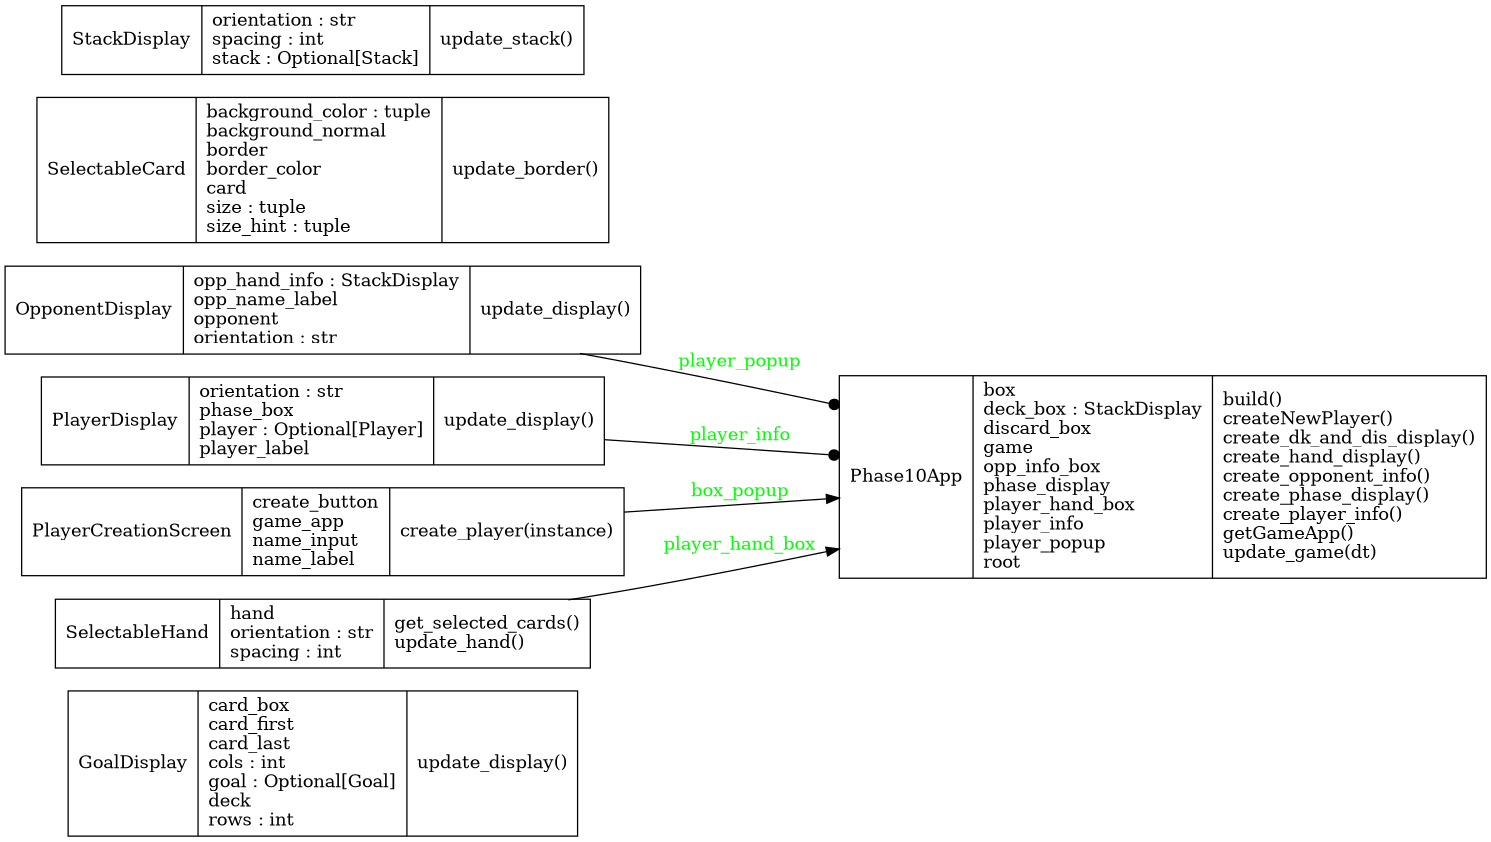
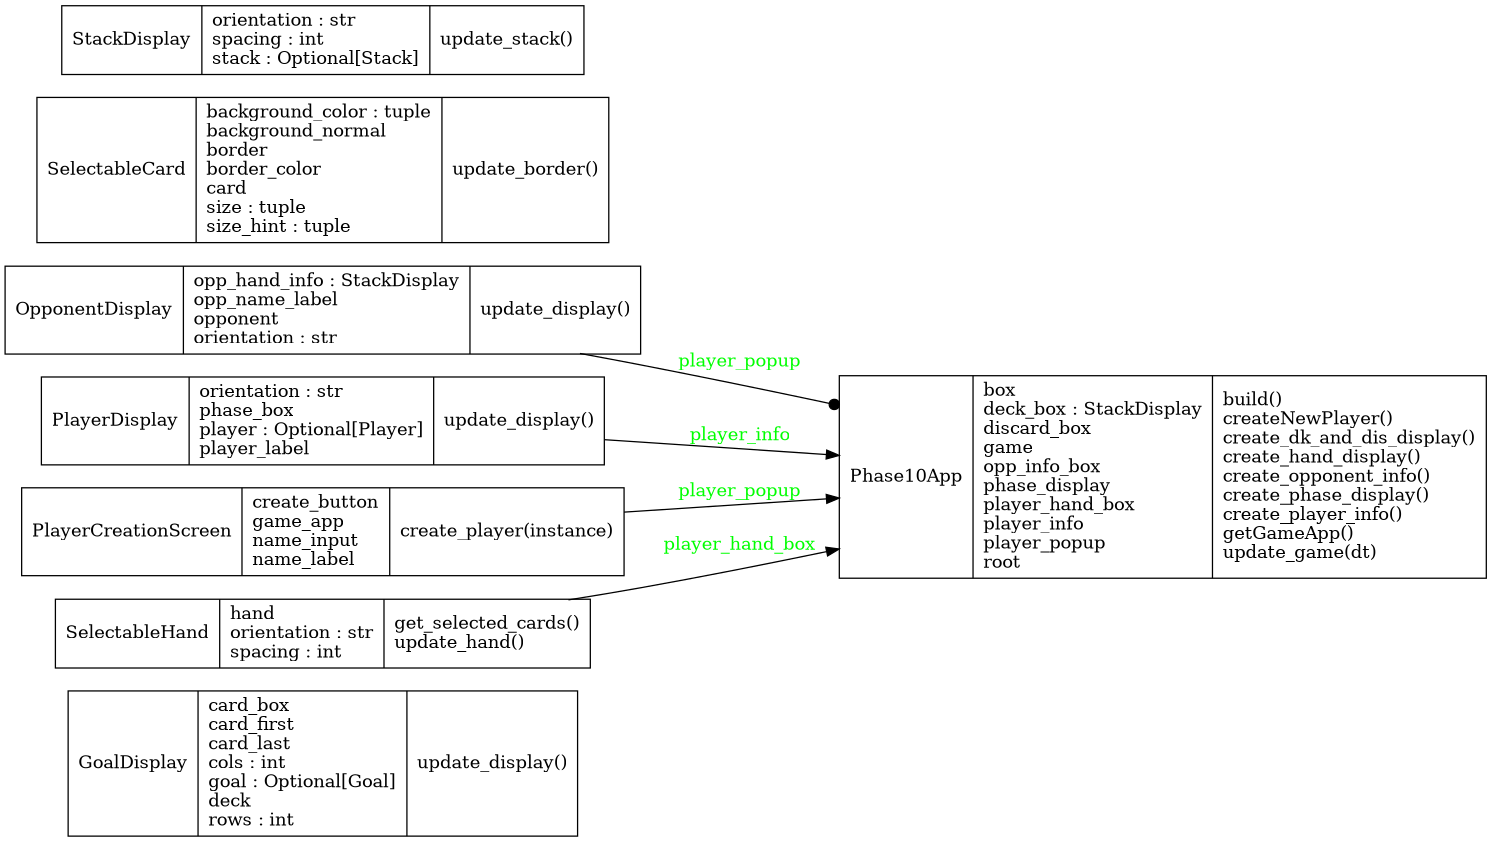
edge "PlayerDisplay" -> "Phase10App": arrowhead dot -> normal
edge "PlayerCreationScreen" -> "Phase10App": label "box_popup" -> "player_popup"
